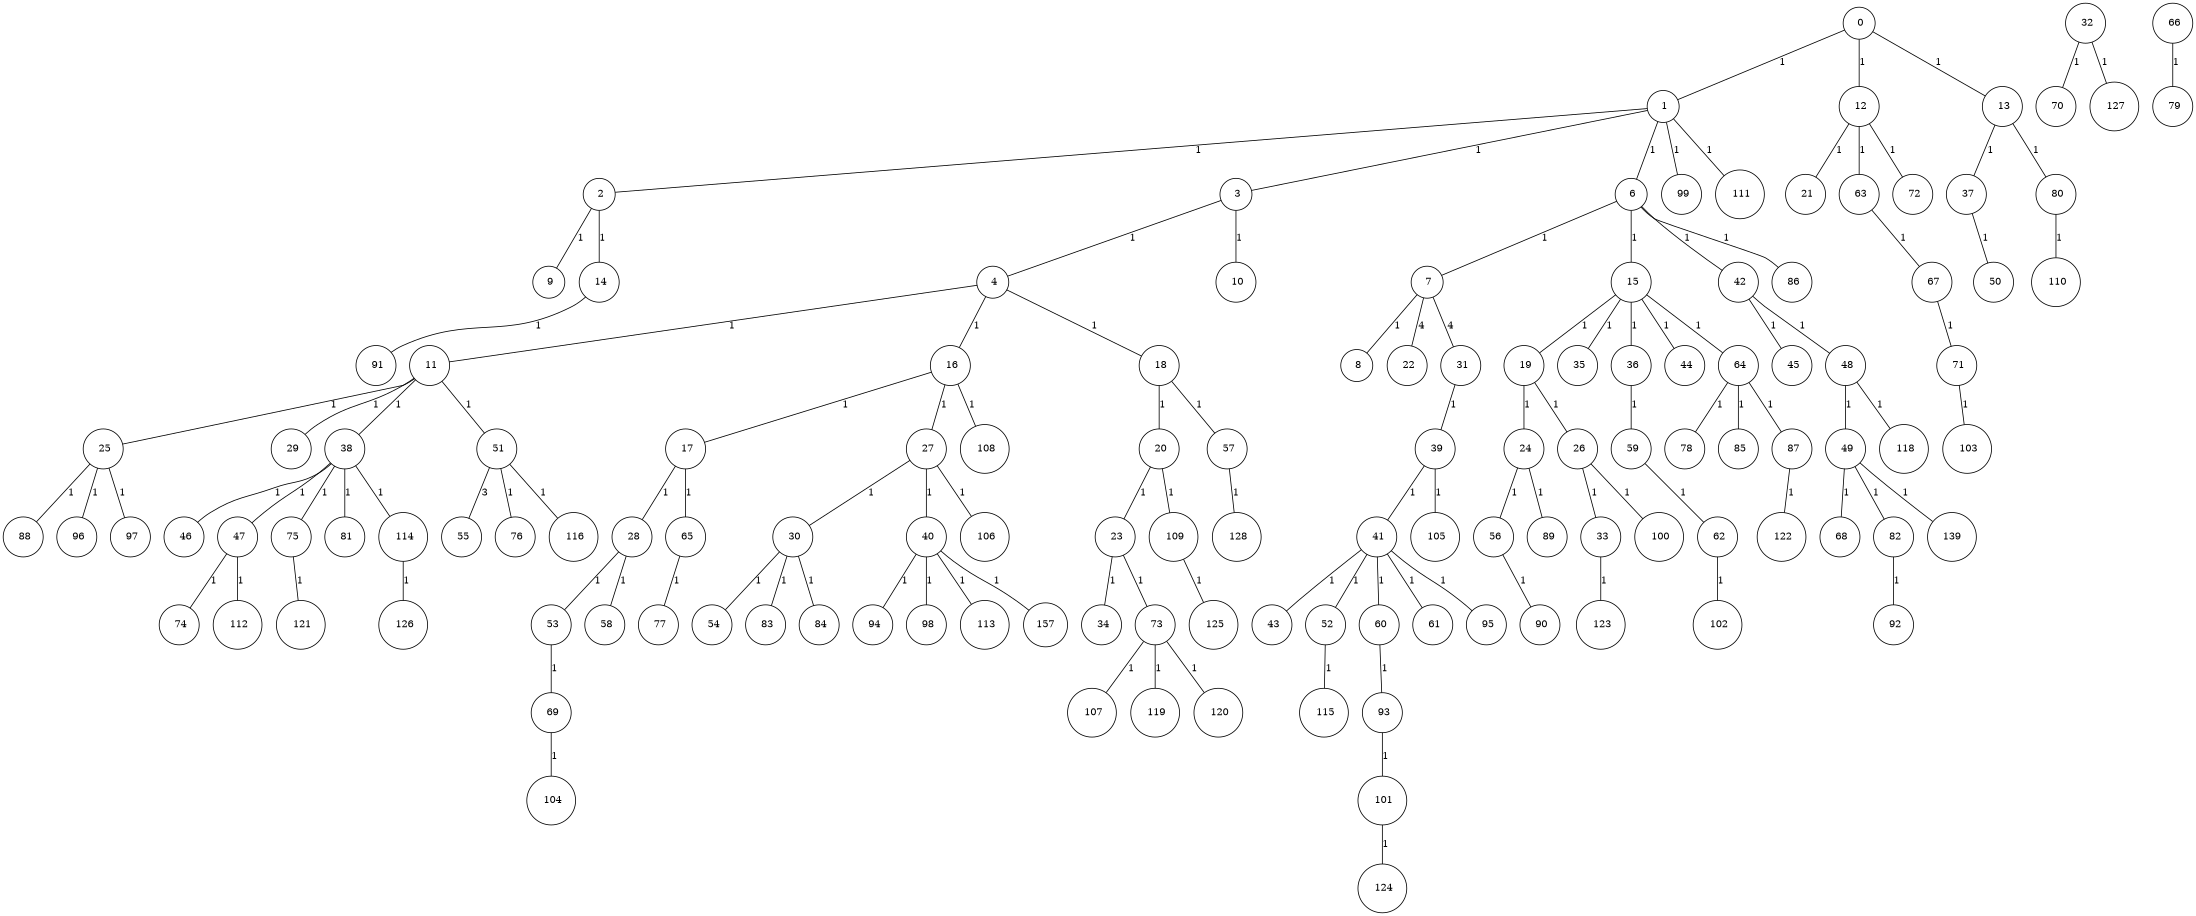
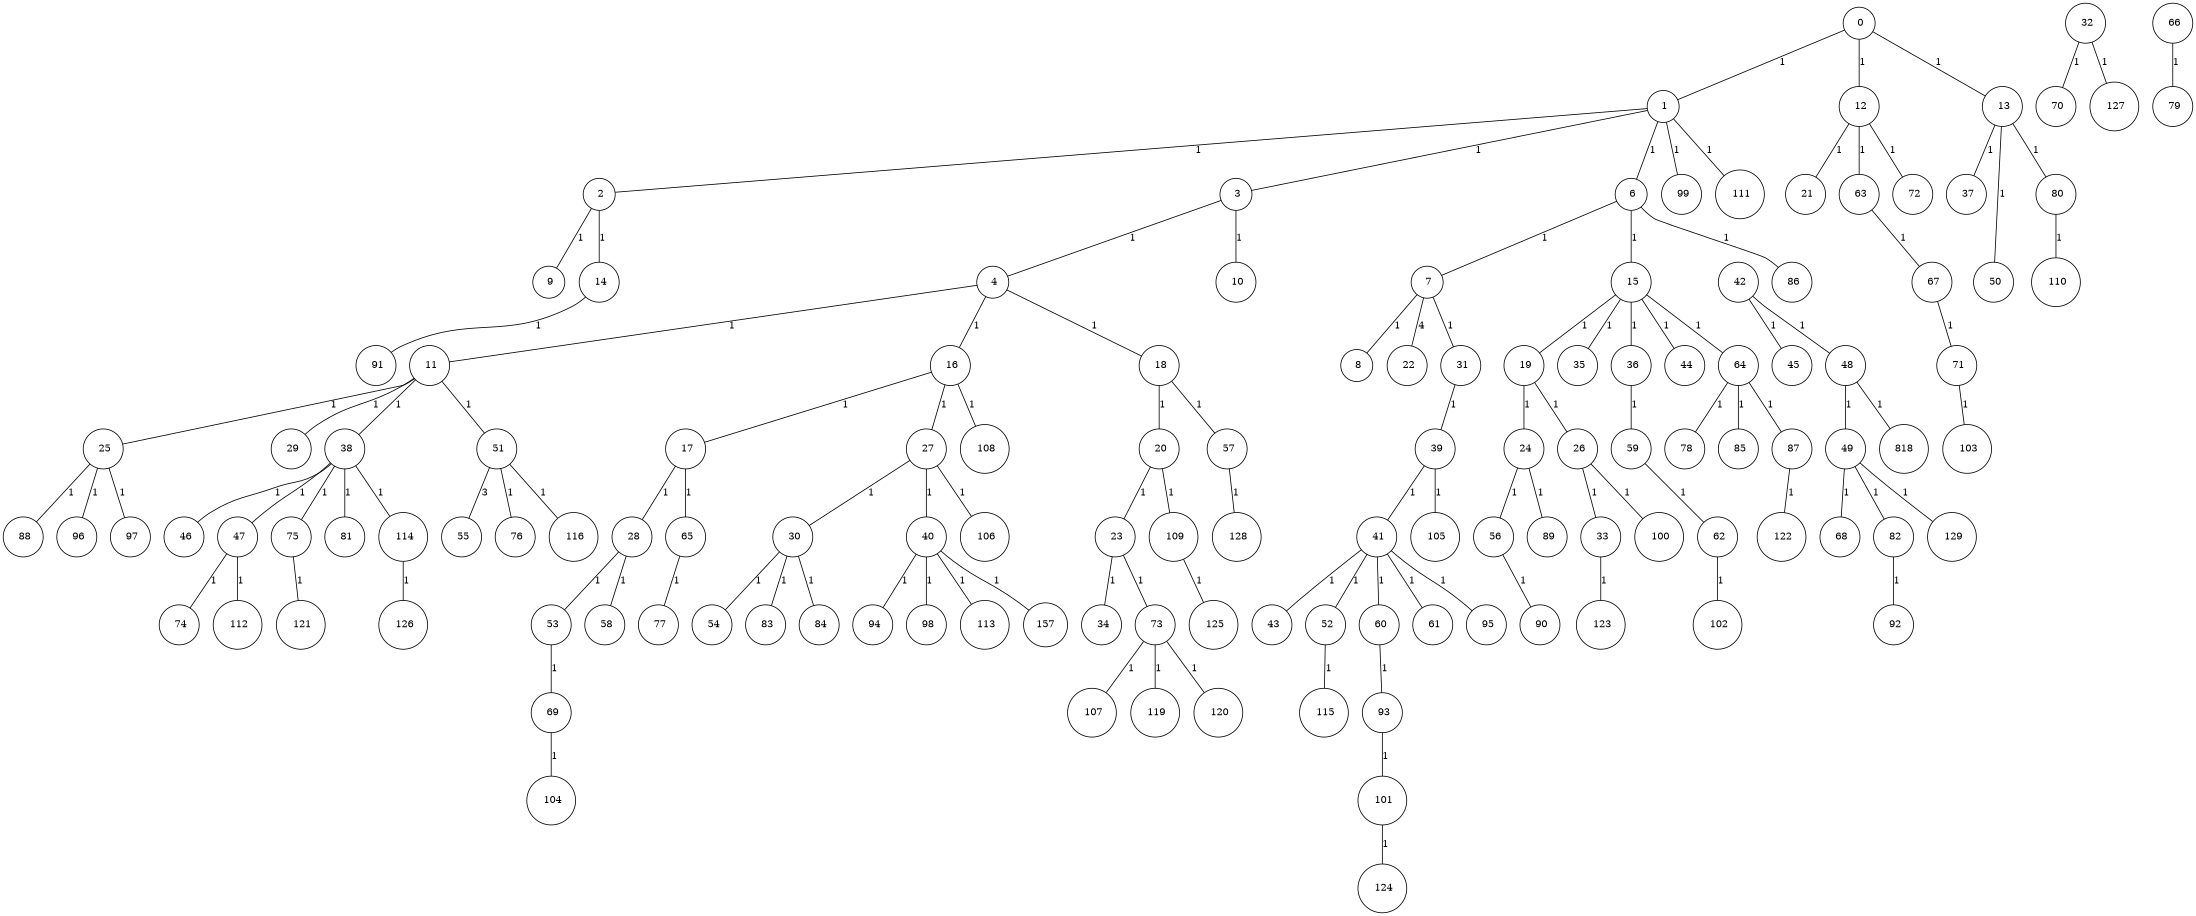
edge "37" -- "50": now "13" -- "50"
edge "6" -- "42": removed, label "1"
edge "7" -- "31": label "4" -> "1"
node "118": label "118" -> "818"
node "139": label "139" -> "129"
